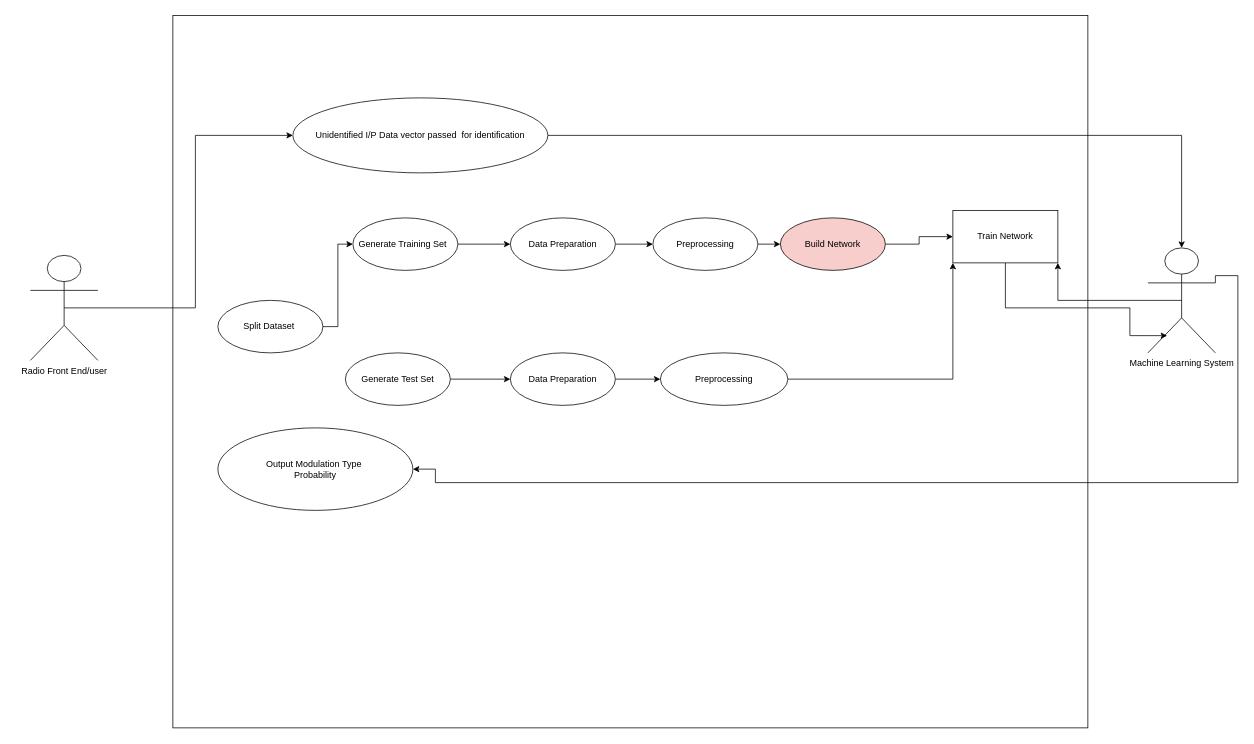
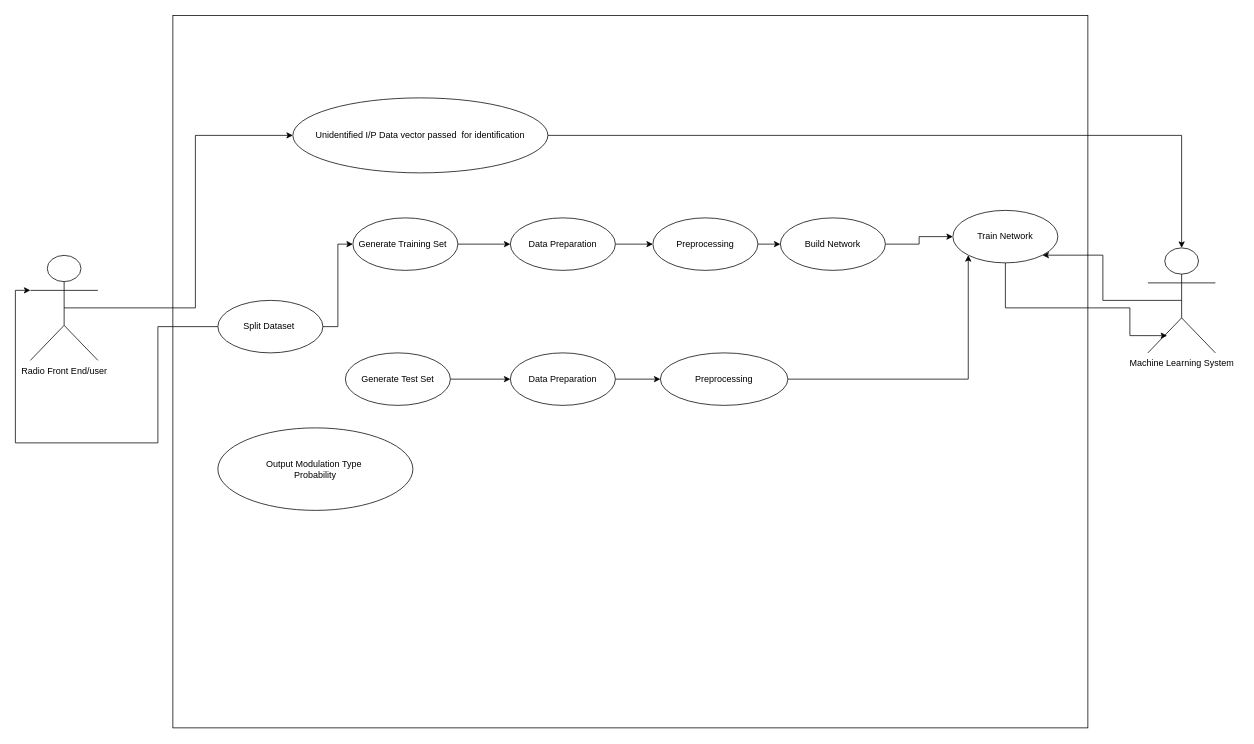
node "Train Network": shape rectangle -> ellipse
node "Build Network": fillcolor #f8cecc -> #ffffff
edge "Split Dataset" -> "Radio Front End/user": added
edge "Machine Learning System" -> "Output Modulation Type Probability": removed
